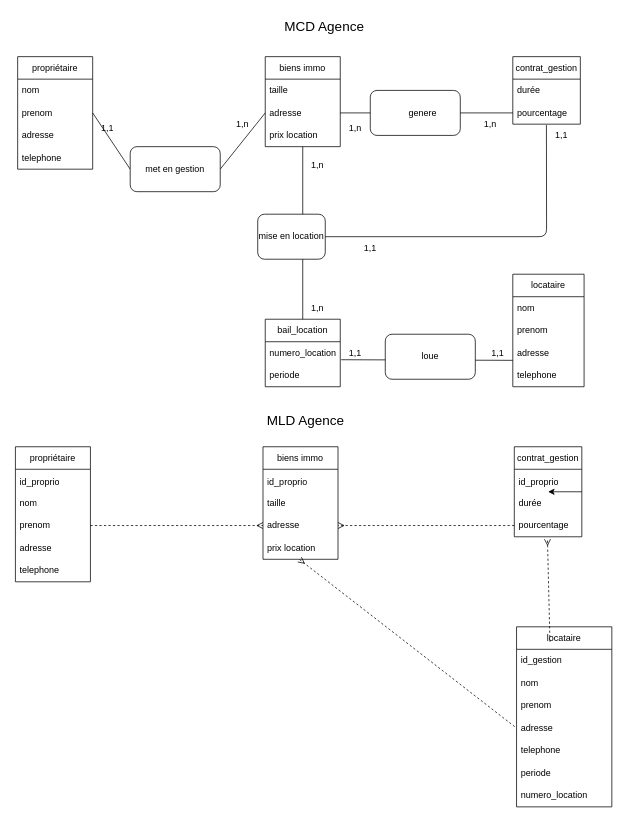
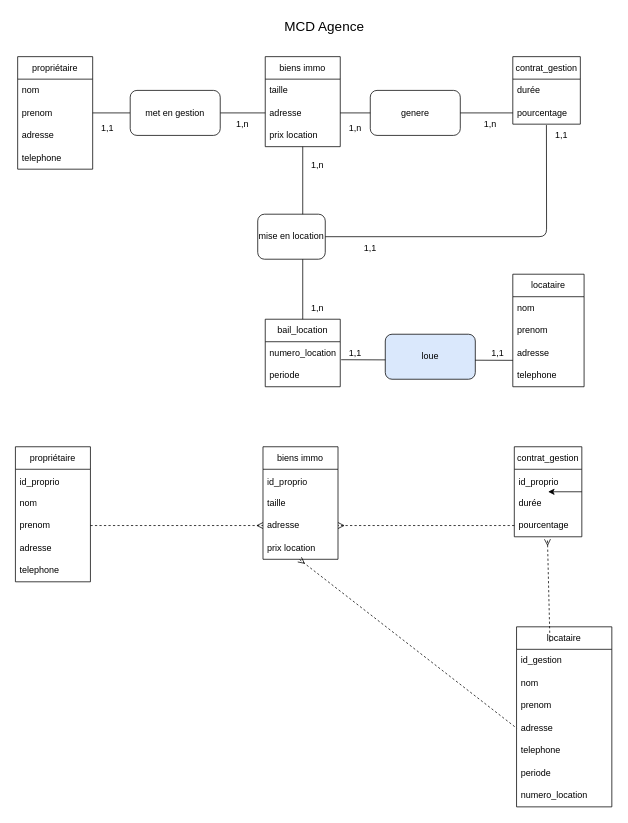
node "genere": moved (423, 113) -> (415, 113)
node "met en gestion": moved (175, 169) -> (175, 113)
node "loue": fillcolor #ffffff -> #dae8fc
node "MLD Agence": removed
